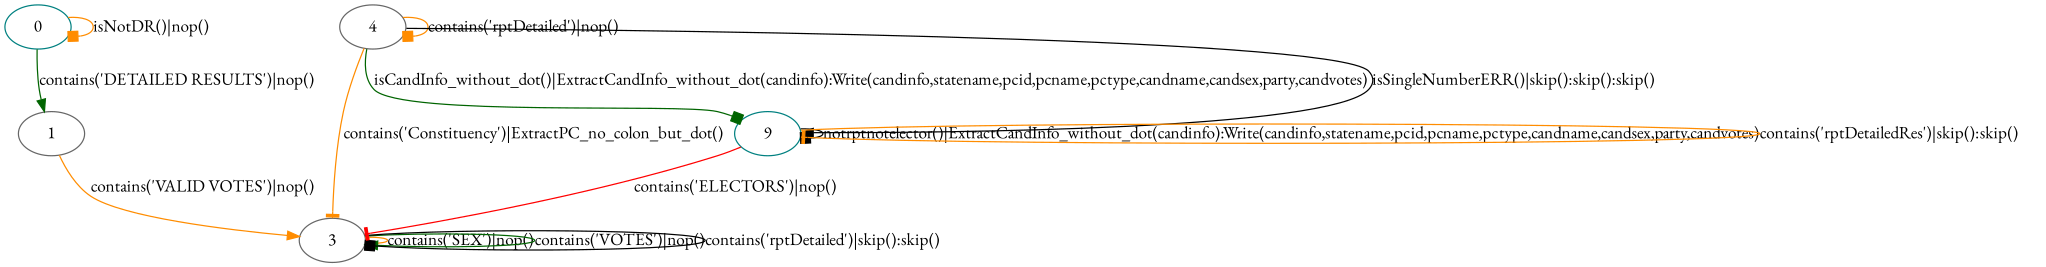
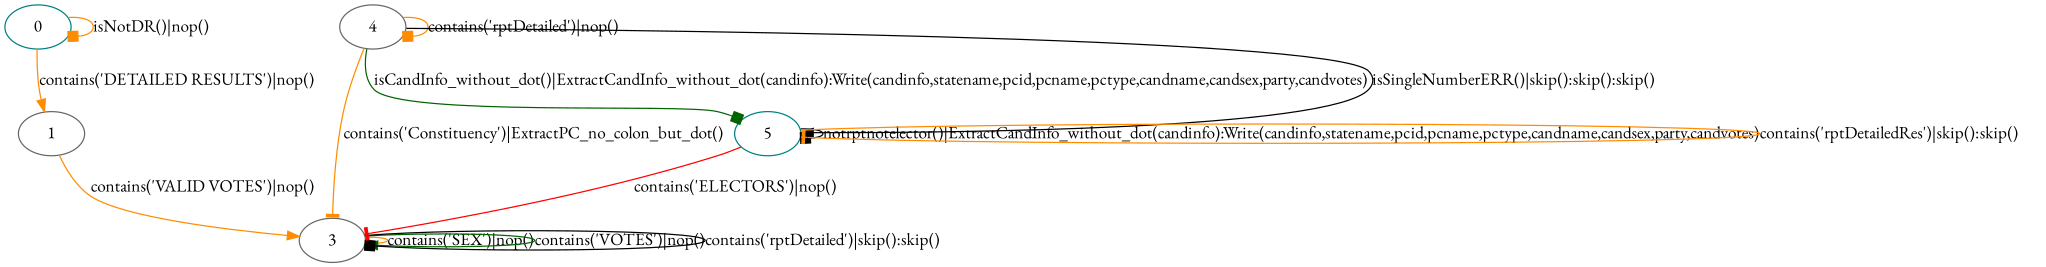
edge "0" -> "1": color darkgreen -> darkorange
node "9": label "9" -> "5"
